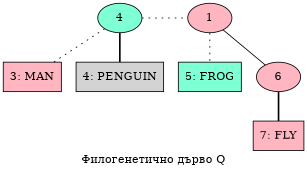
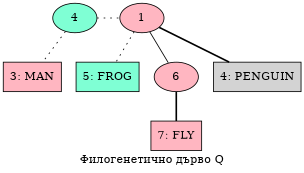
edge "4" -- "4: PENGUIN": now "1" -- "4: PENGUIN"
